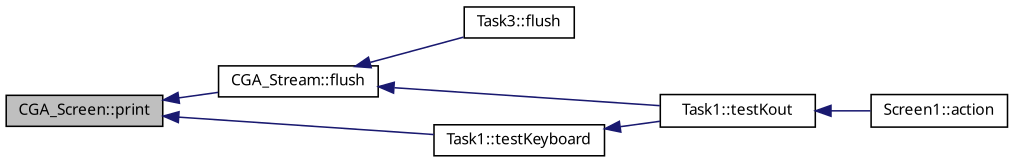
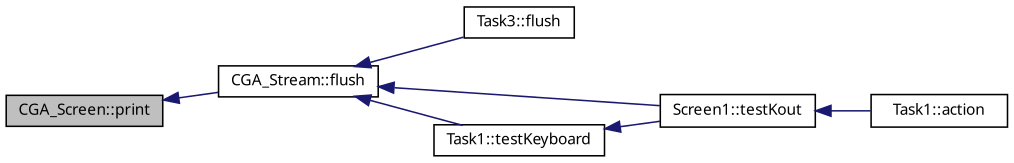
node "Task1::testKout": label "Task1::testKout" -> "Screen1::testKout"
node "Screen1::action": label "Screen1::action" -> "Task1::action"
edge "Task1::testKeyboard" -> "CGA_Screen::print": now "Task1::testKeyboard" -> "CGA_Stream::flush"
